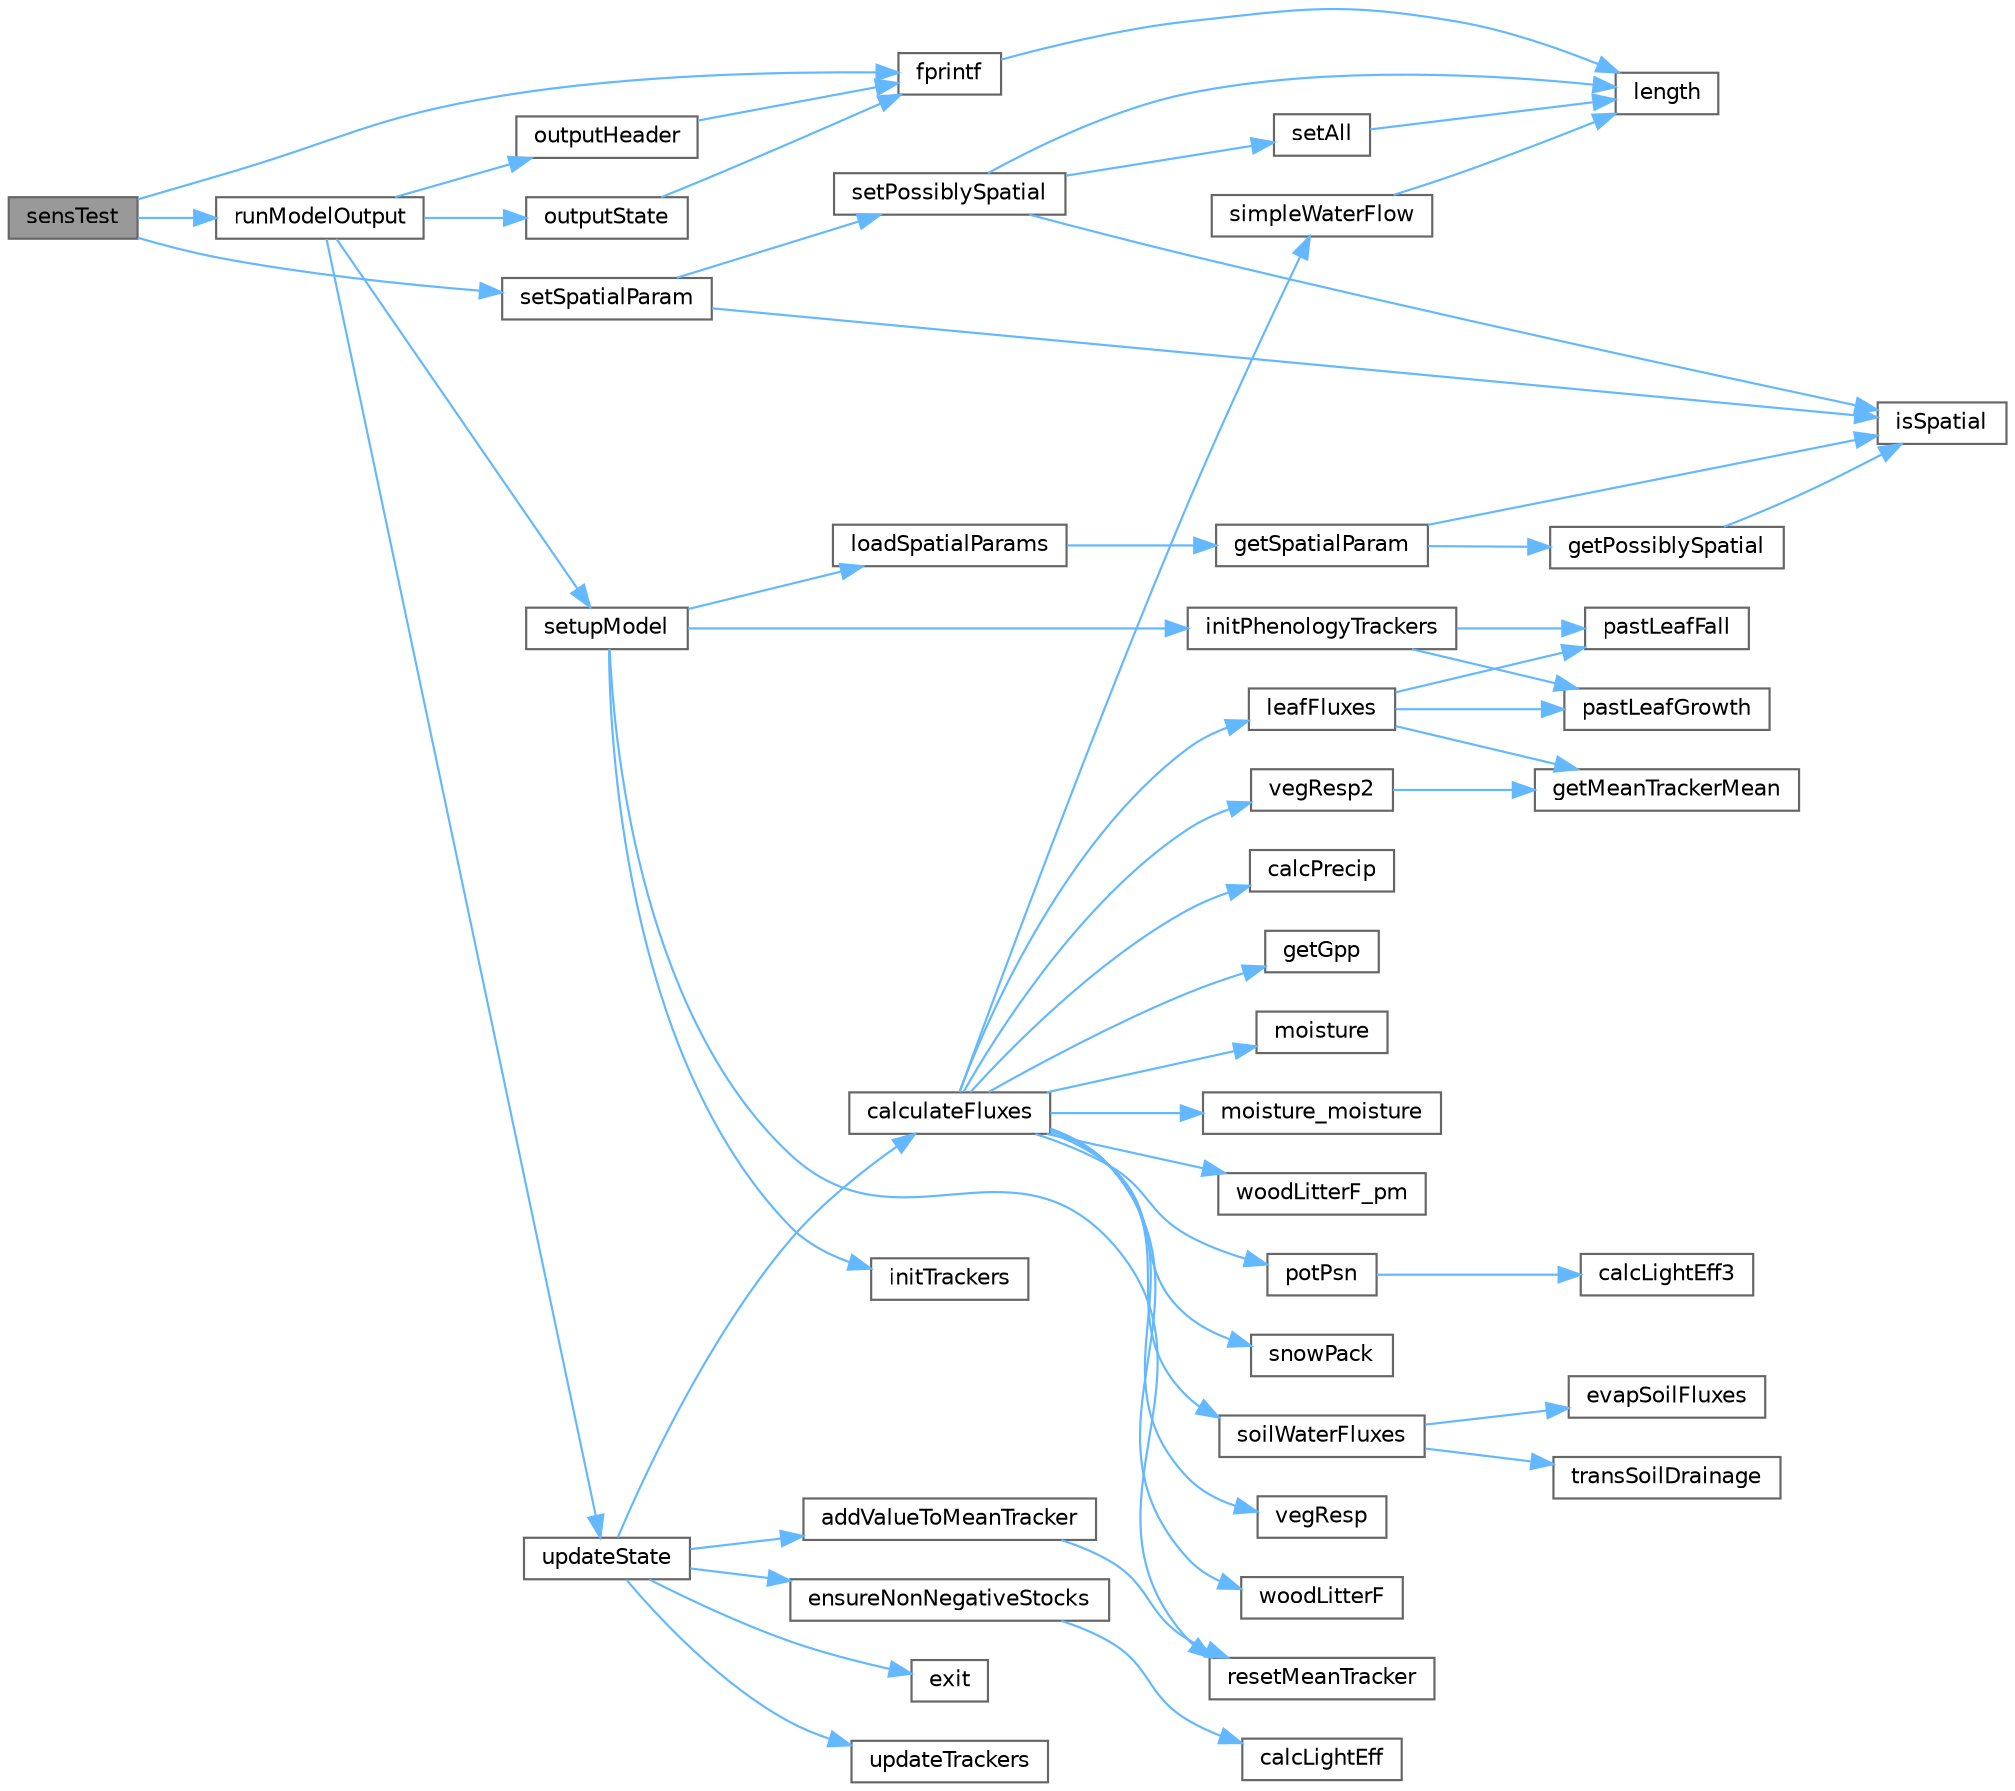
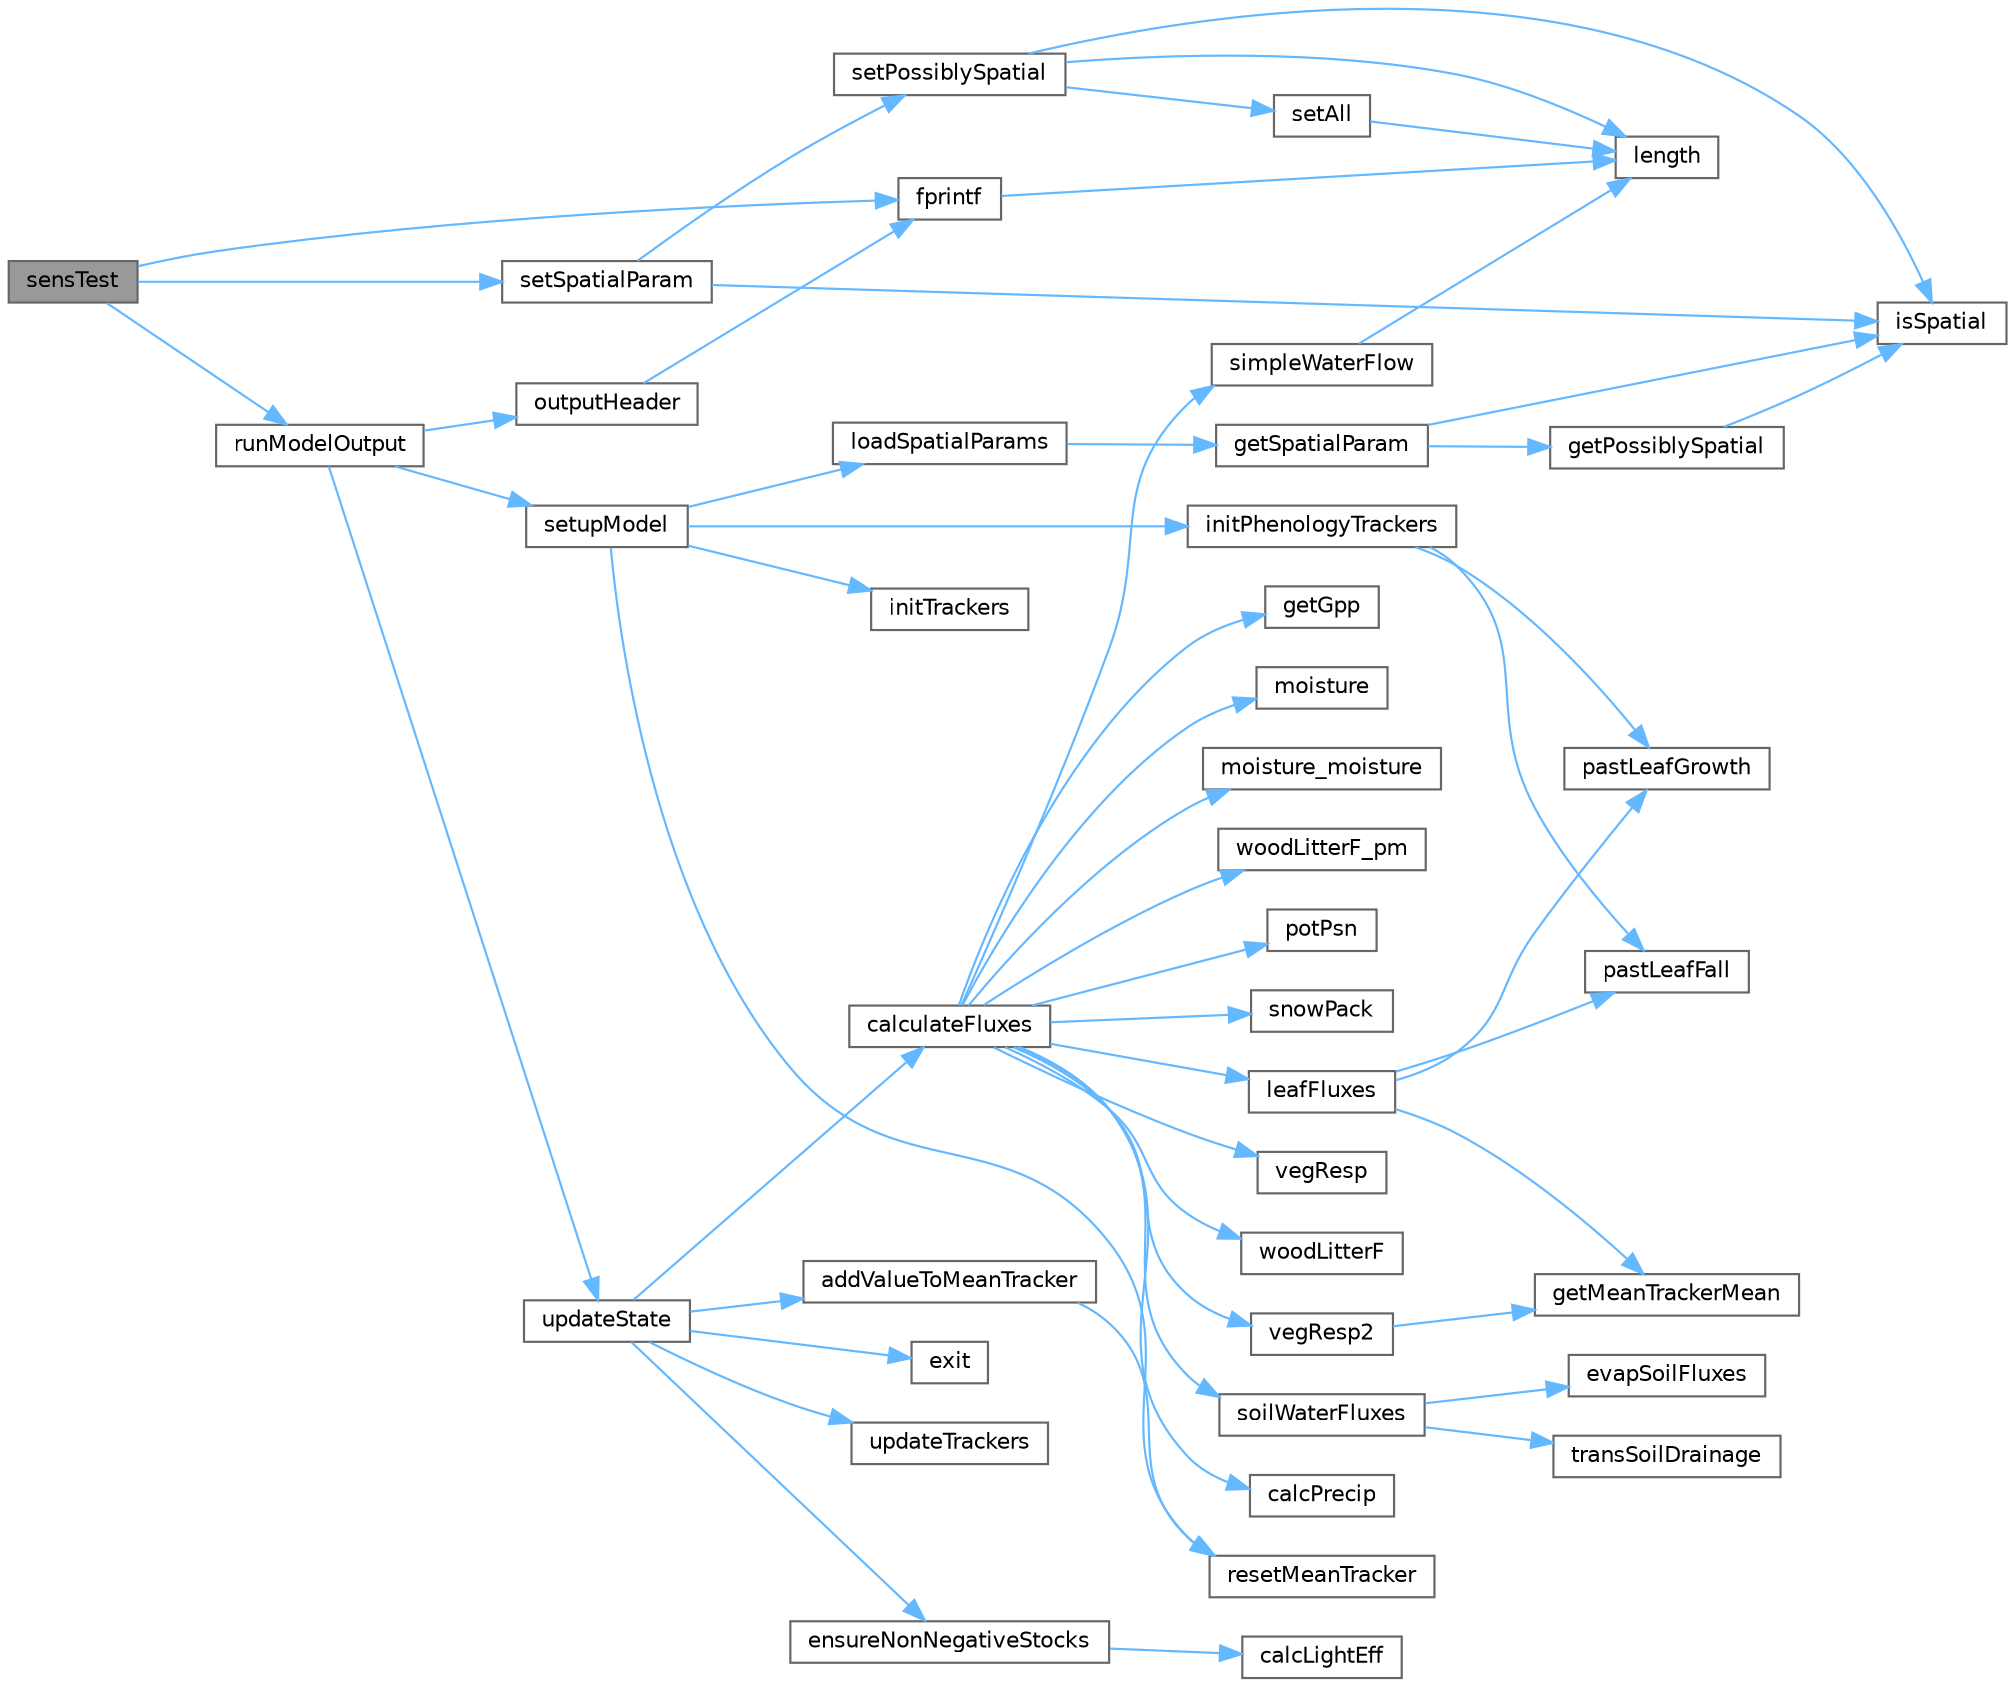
node "outputState": removed
node "calcLightEff3": removed
